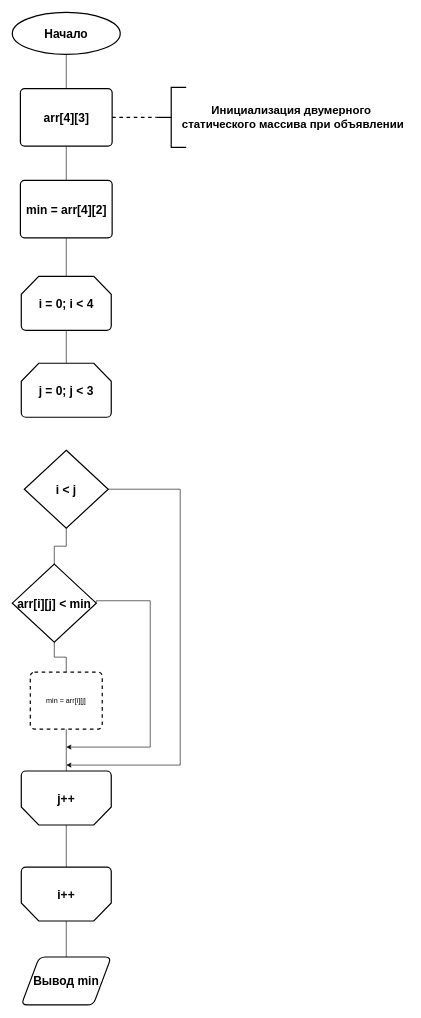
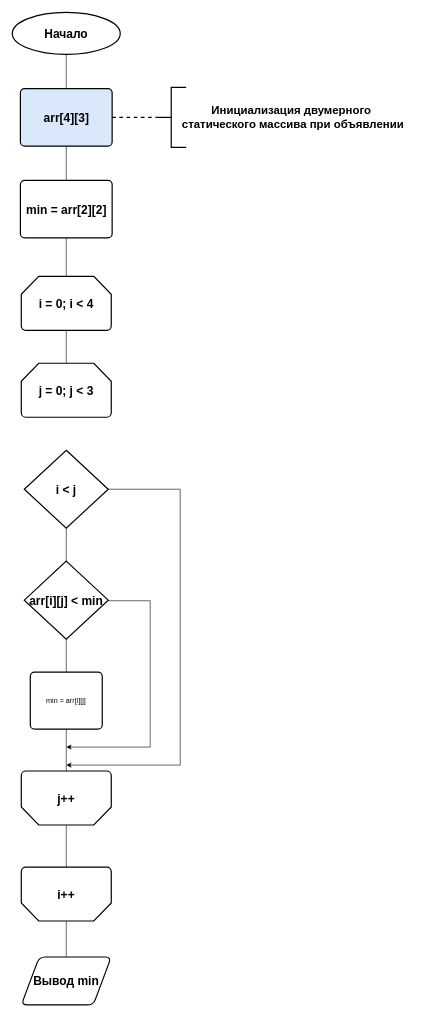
node "arr[4][3]": fillcolor #ffffff -> #dae8fc
node "min = arr[4][2]": label "min = arr[4][2]" -> "min = arr[2][2]"
node "arr[i][j] < min": moved (54, 603) -> (66, 600)
node "min = arr[i][j]": style dashed -> solid
